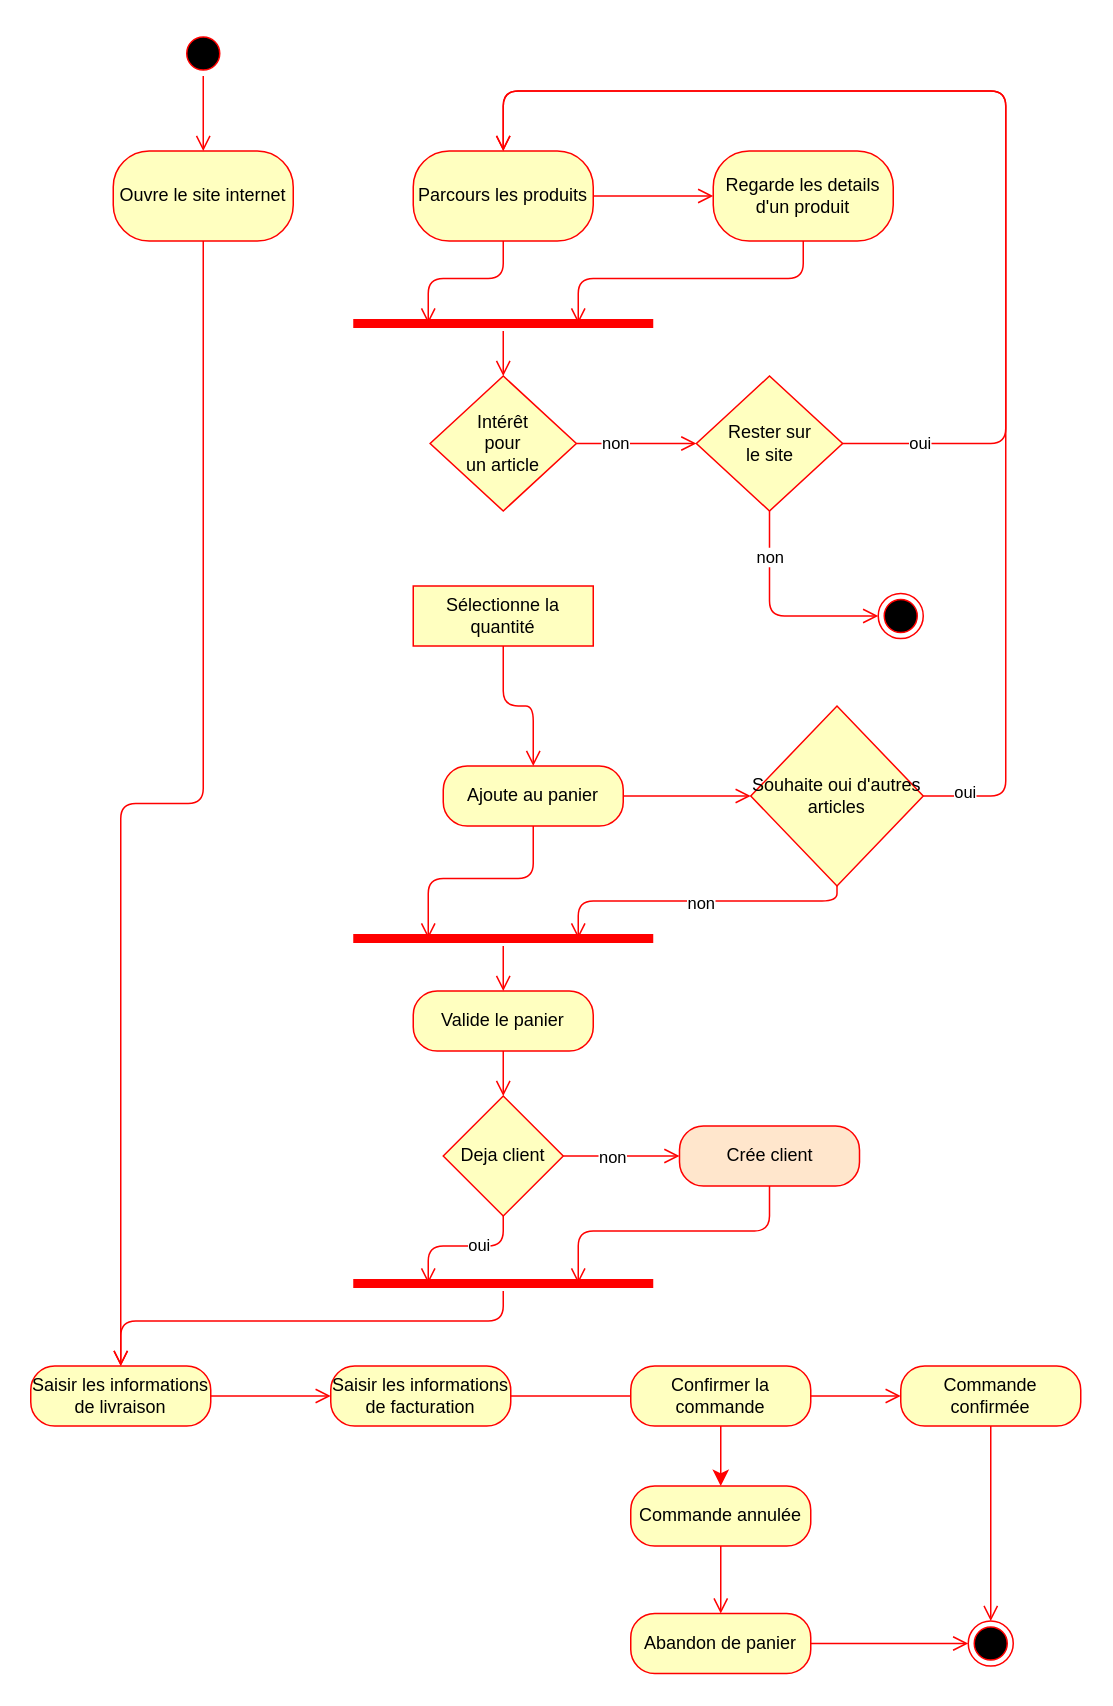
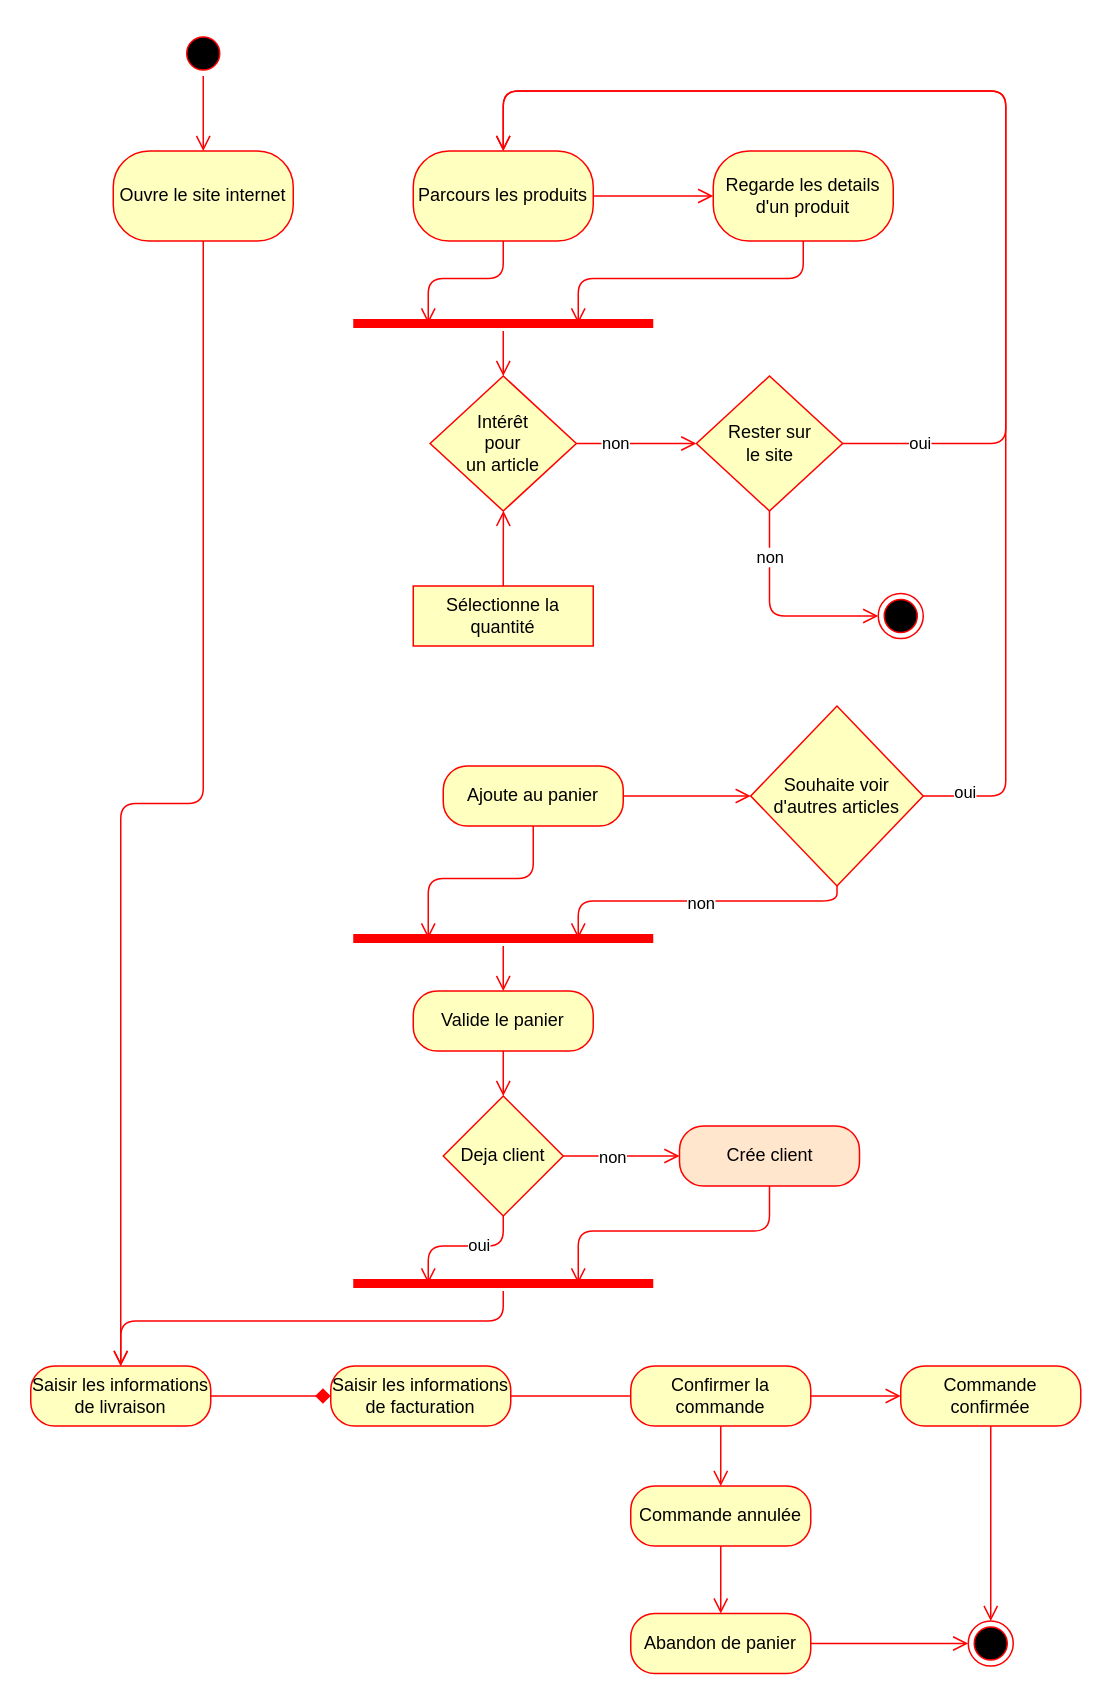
edge "Sélectionne la quantité" -> "Ajoute au panier": now "Sélectionne la quantité" -> "Intérêt pour un article"
node "Souhaite oui d'autres articles": label "Souhaite oui d'autres articles" -> "Souhaite voir d'autres articles"
edge "Saisir les informations de livraison" -> "Saisir les informations de facturation": arrowhead open -> diamond
edge "Confirmer la commande" -> "Commande annulée": arrowhead classic -> open
